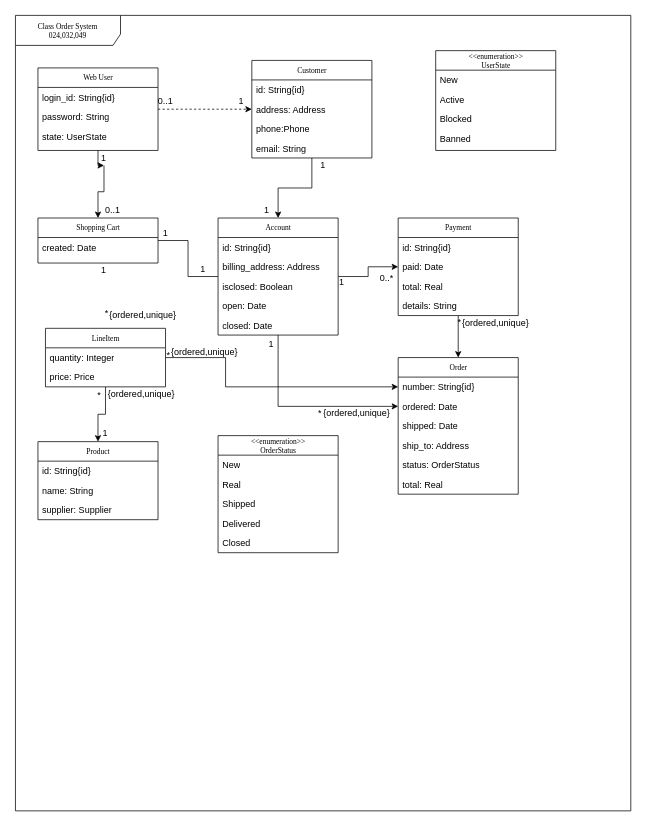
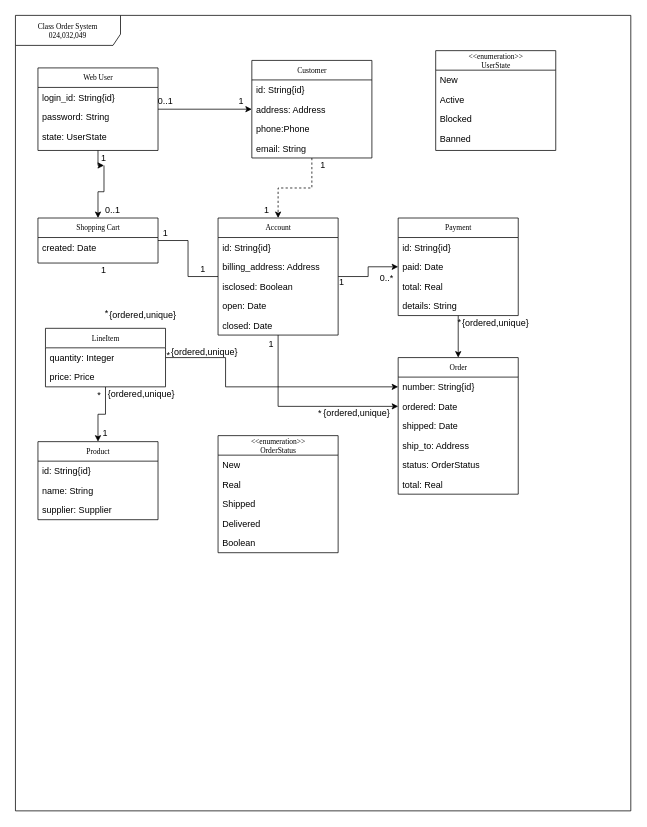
edge "Web User" -> "address: Address": style dashed -> solid
edge "Customer" -> "Account": style solid -> dashed
node "Closed": label "Closed" -> "Boolean"
